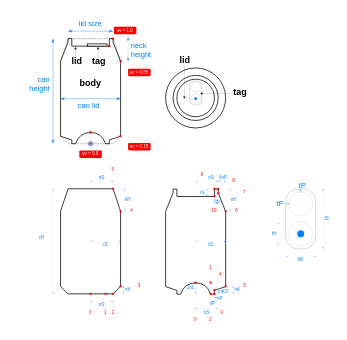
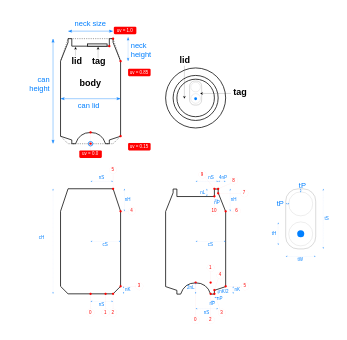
node "lid size": label "lid size" -> "neck size"
